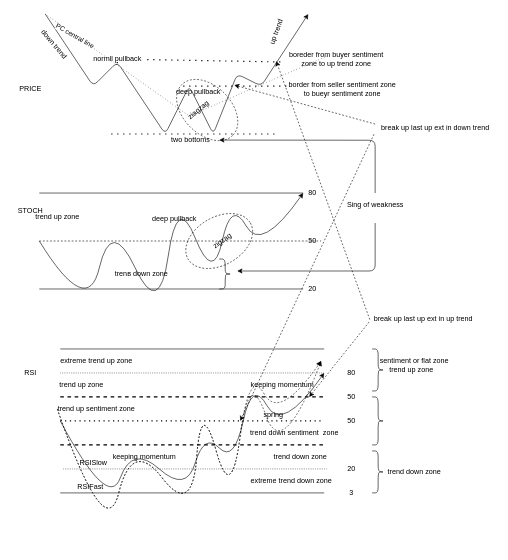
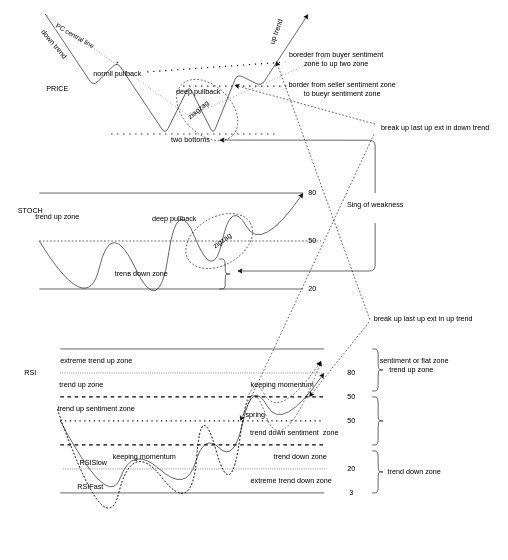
node "normll pullback": moved (117, 59) -> (117, 74)
node "boreder from buyer sentiment zone to up trend zone": label "boreder from buyer sentiment zone to up trend zone" -> "boreder from buyer sentiment zone to up two zone"
node "PRICE": moved (30, 89) -> (57, 89)
node "spring": moved (273, 415) -> (255, 415)
